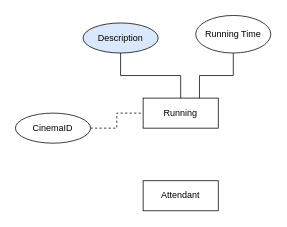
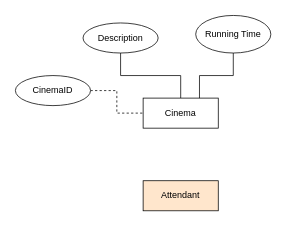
node "Description": fillcolor #dae8fc -> #ffffff
node "Running": label "Running" -> "Cinema"
node "CinemaID": moved (53, 128) -> (53, 90)
node "Attendant": fillcolor #ffffff -> #ffe6cc
